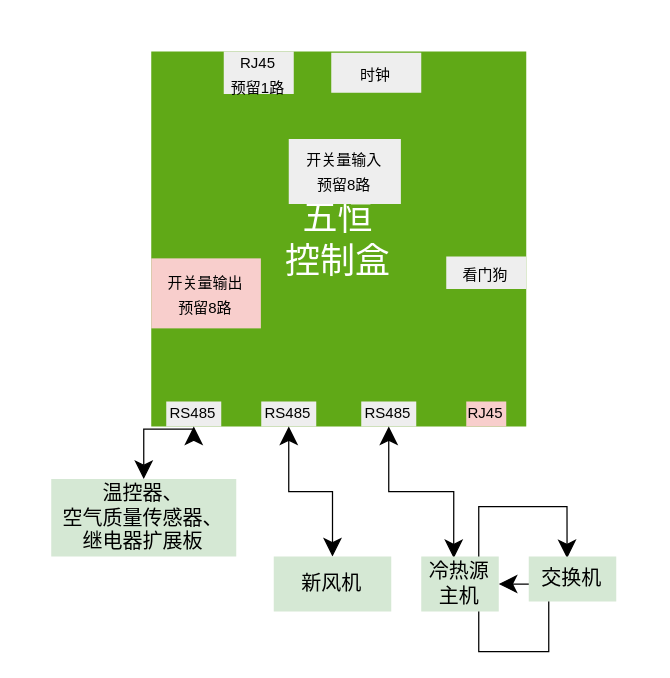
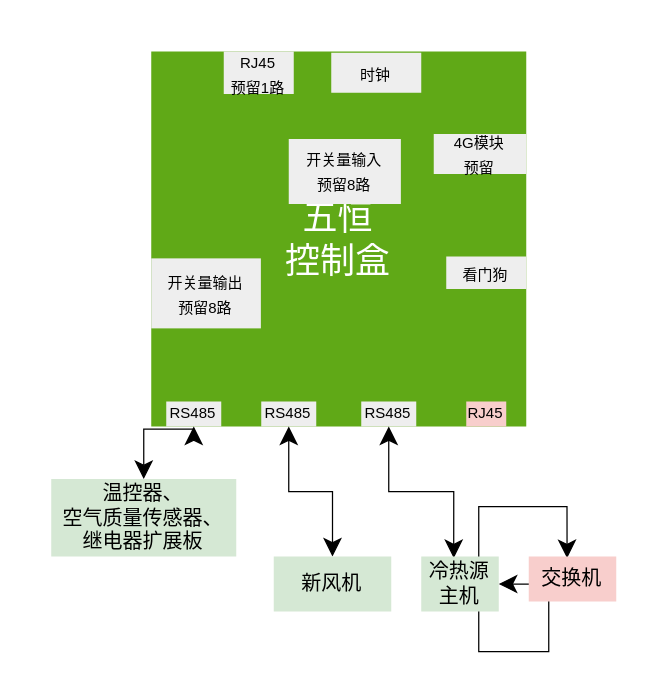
node "4G模块 预留": added
node "开关量输出 预留8路": fillcolor #f8cecc -> #eeeeee
node "交换机": fillcolor #d5e8d4 -> #f8cecc
